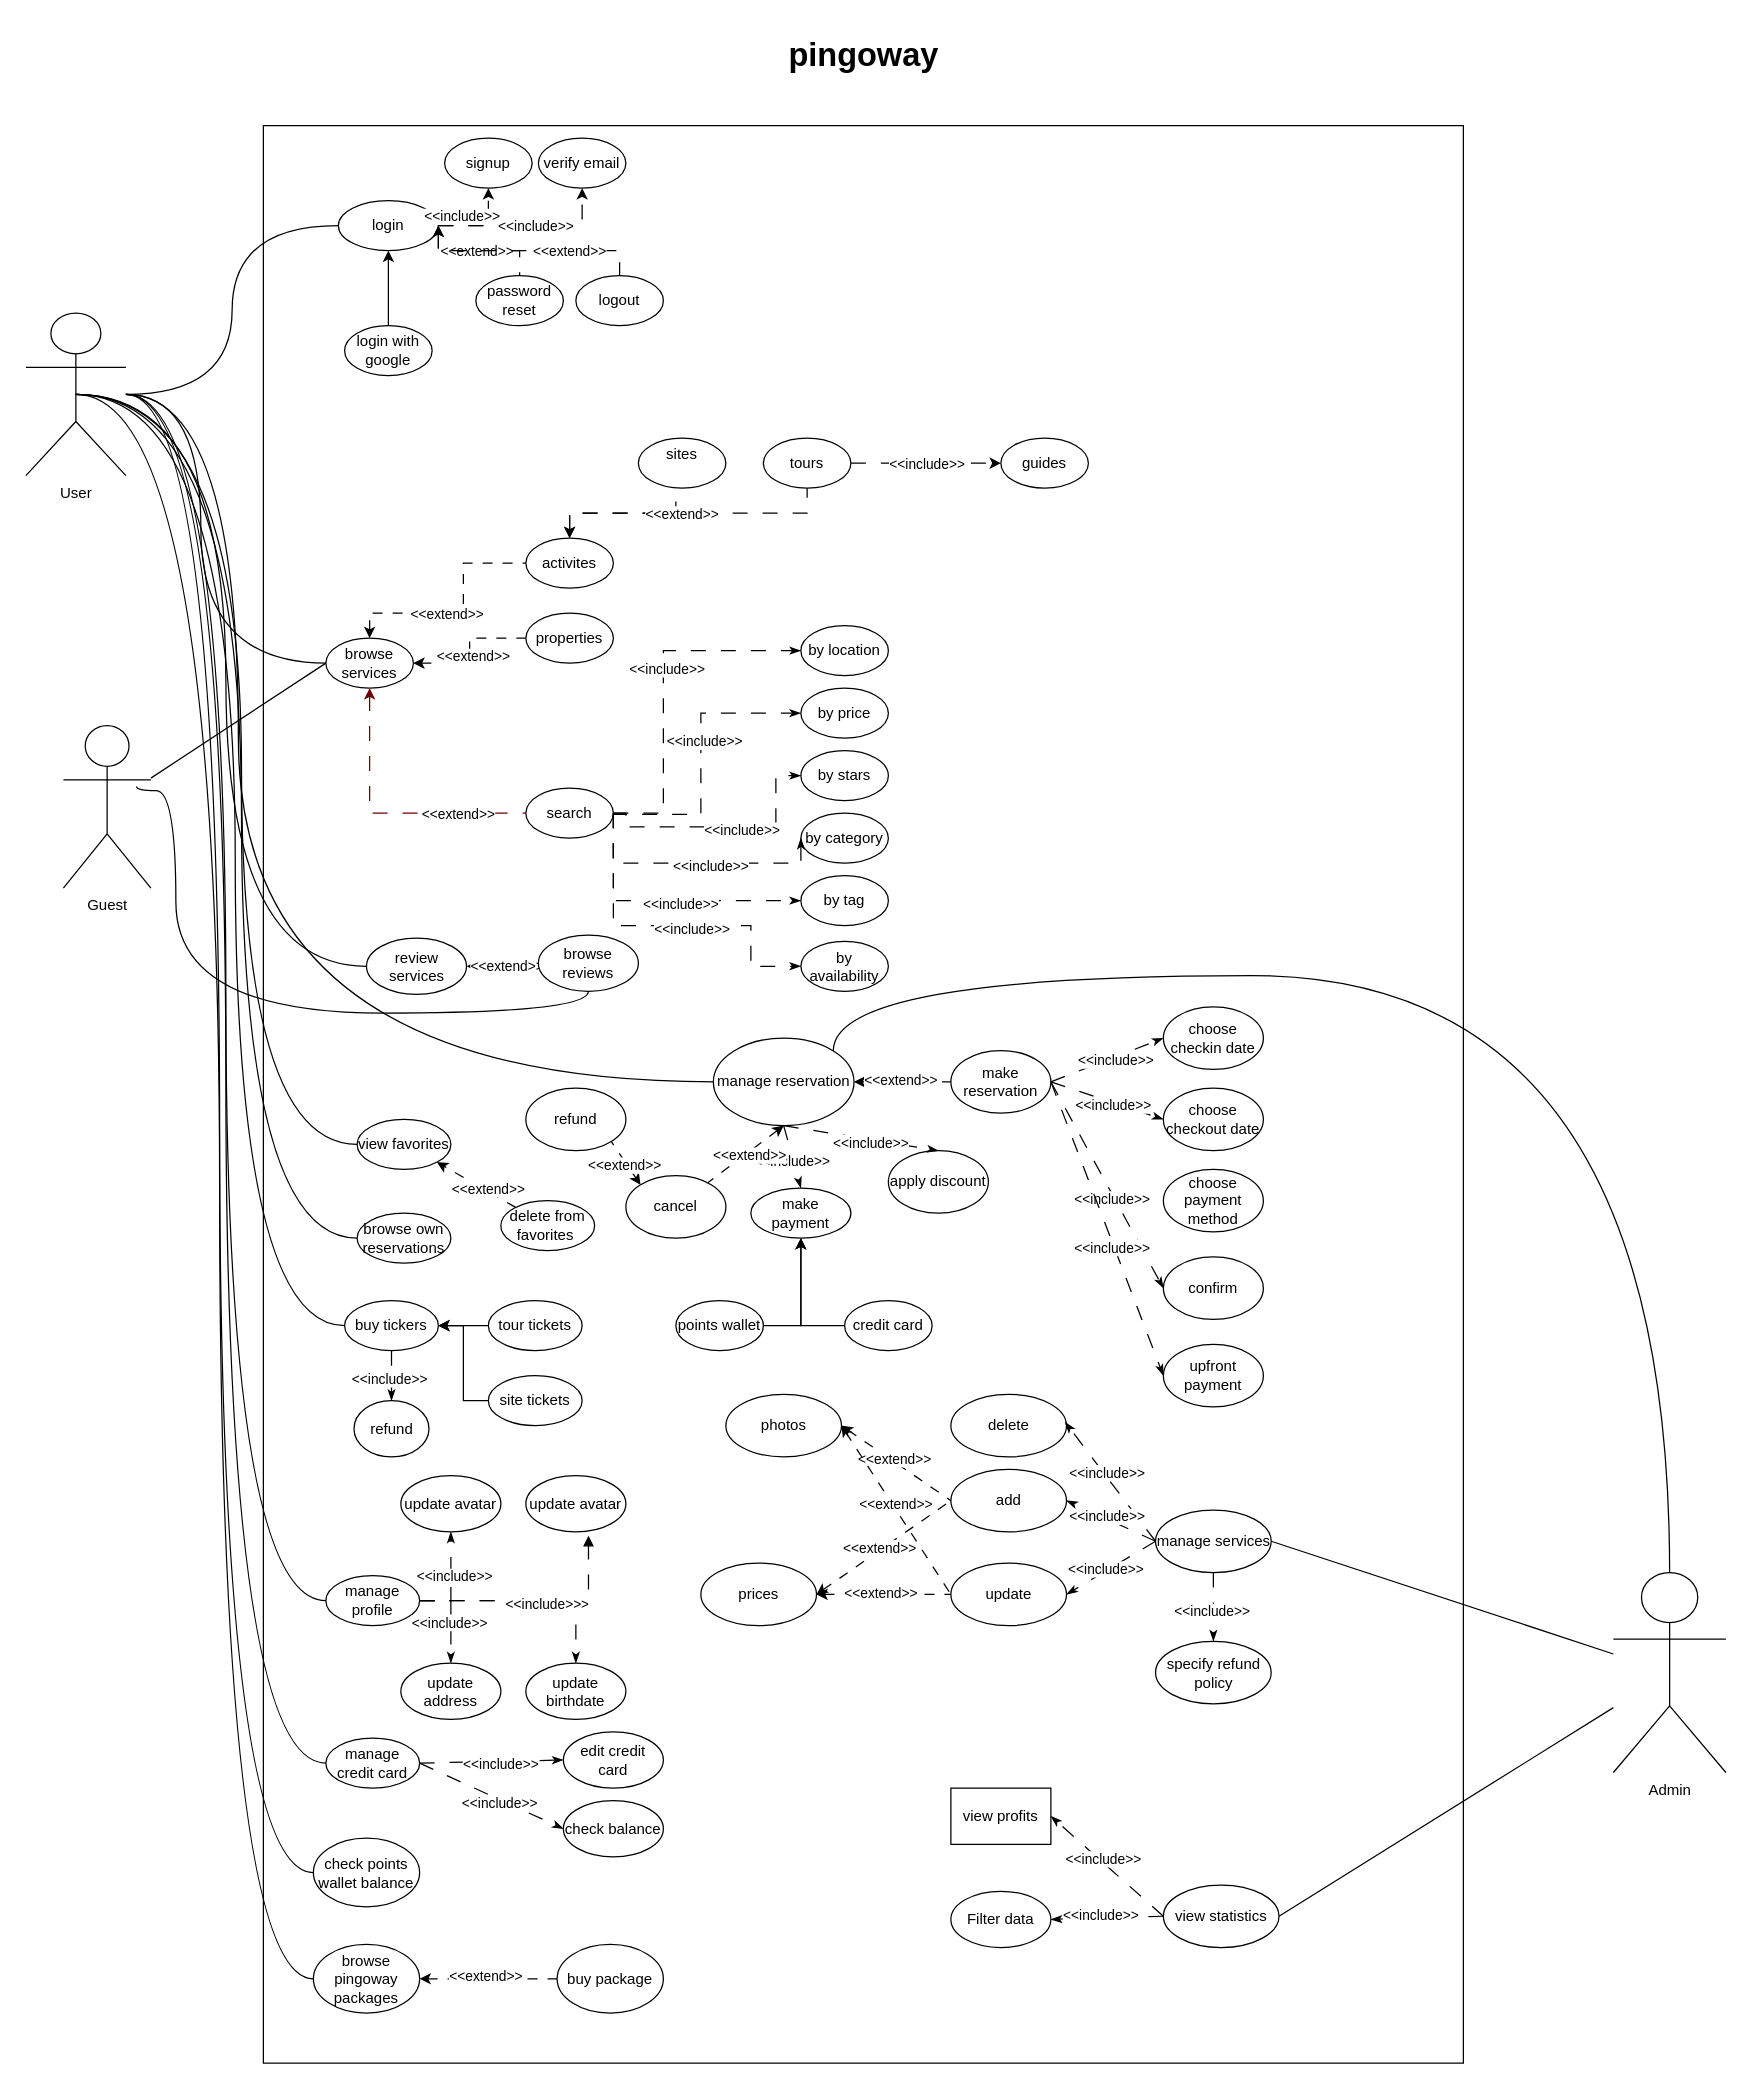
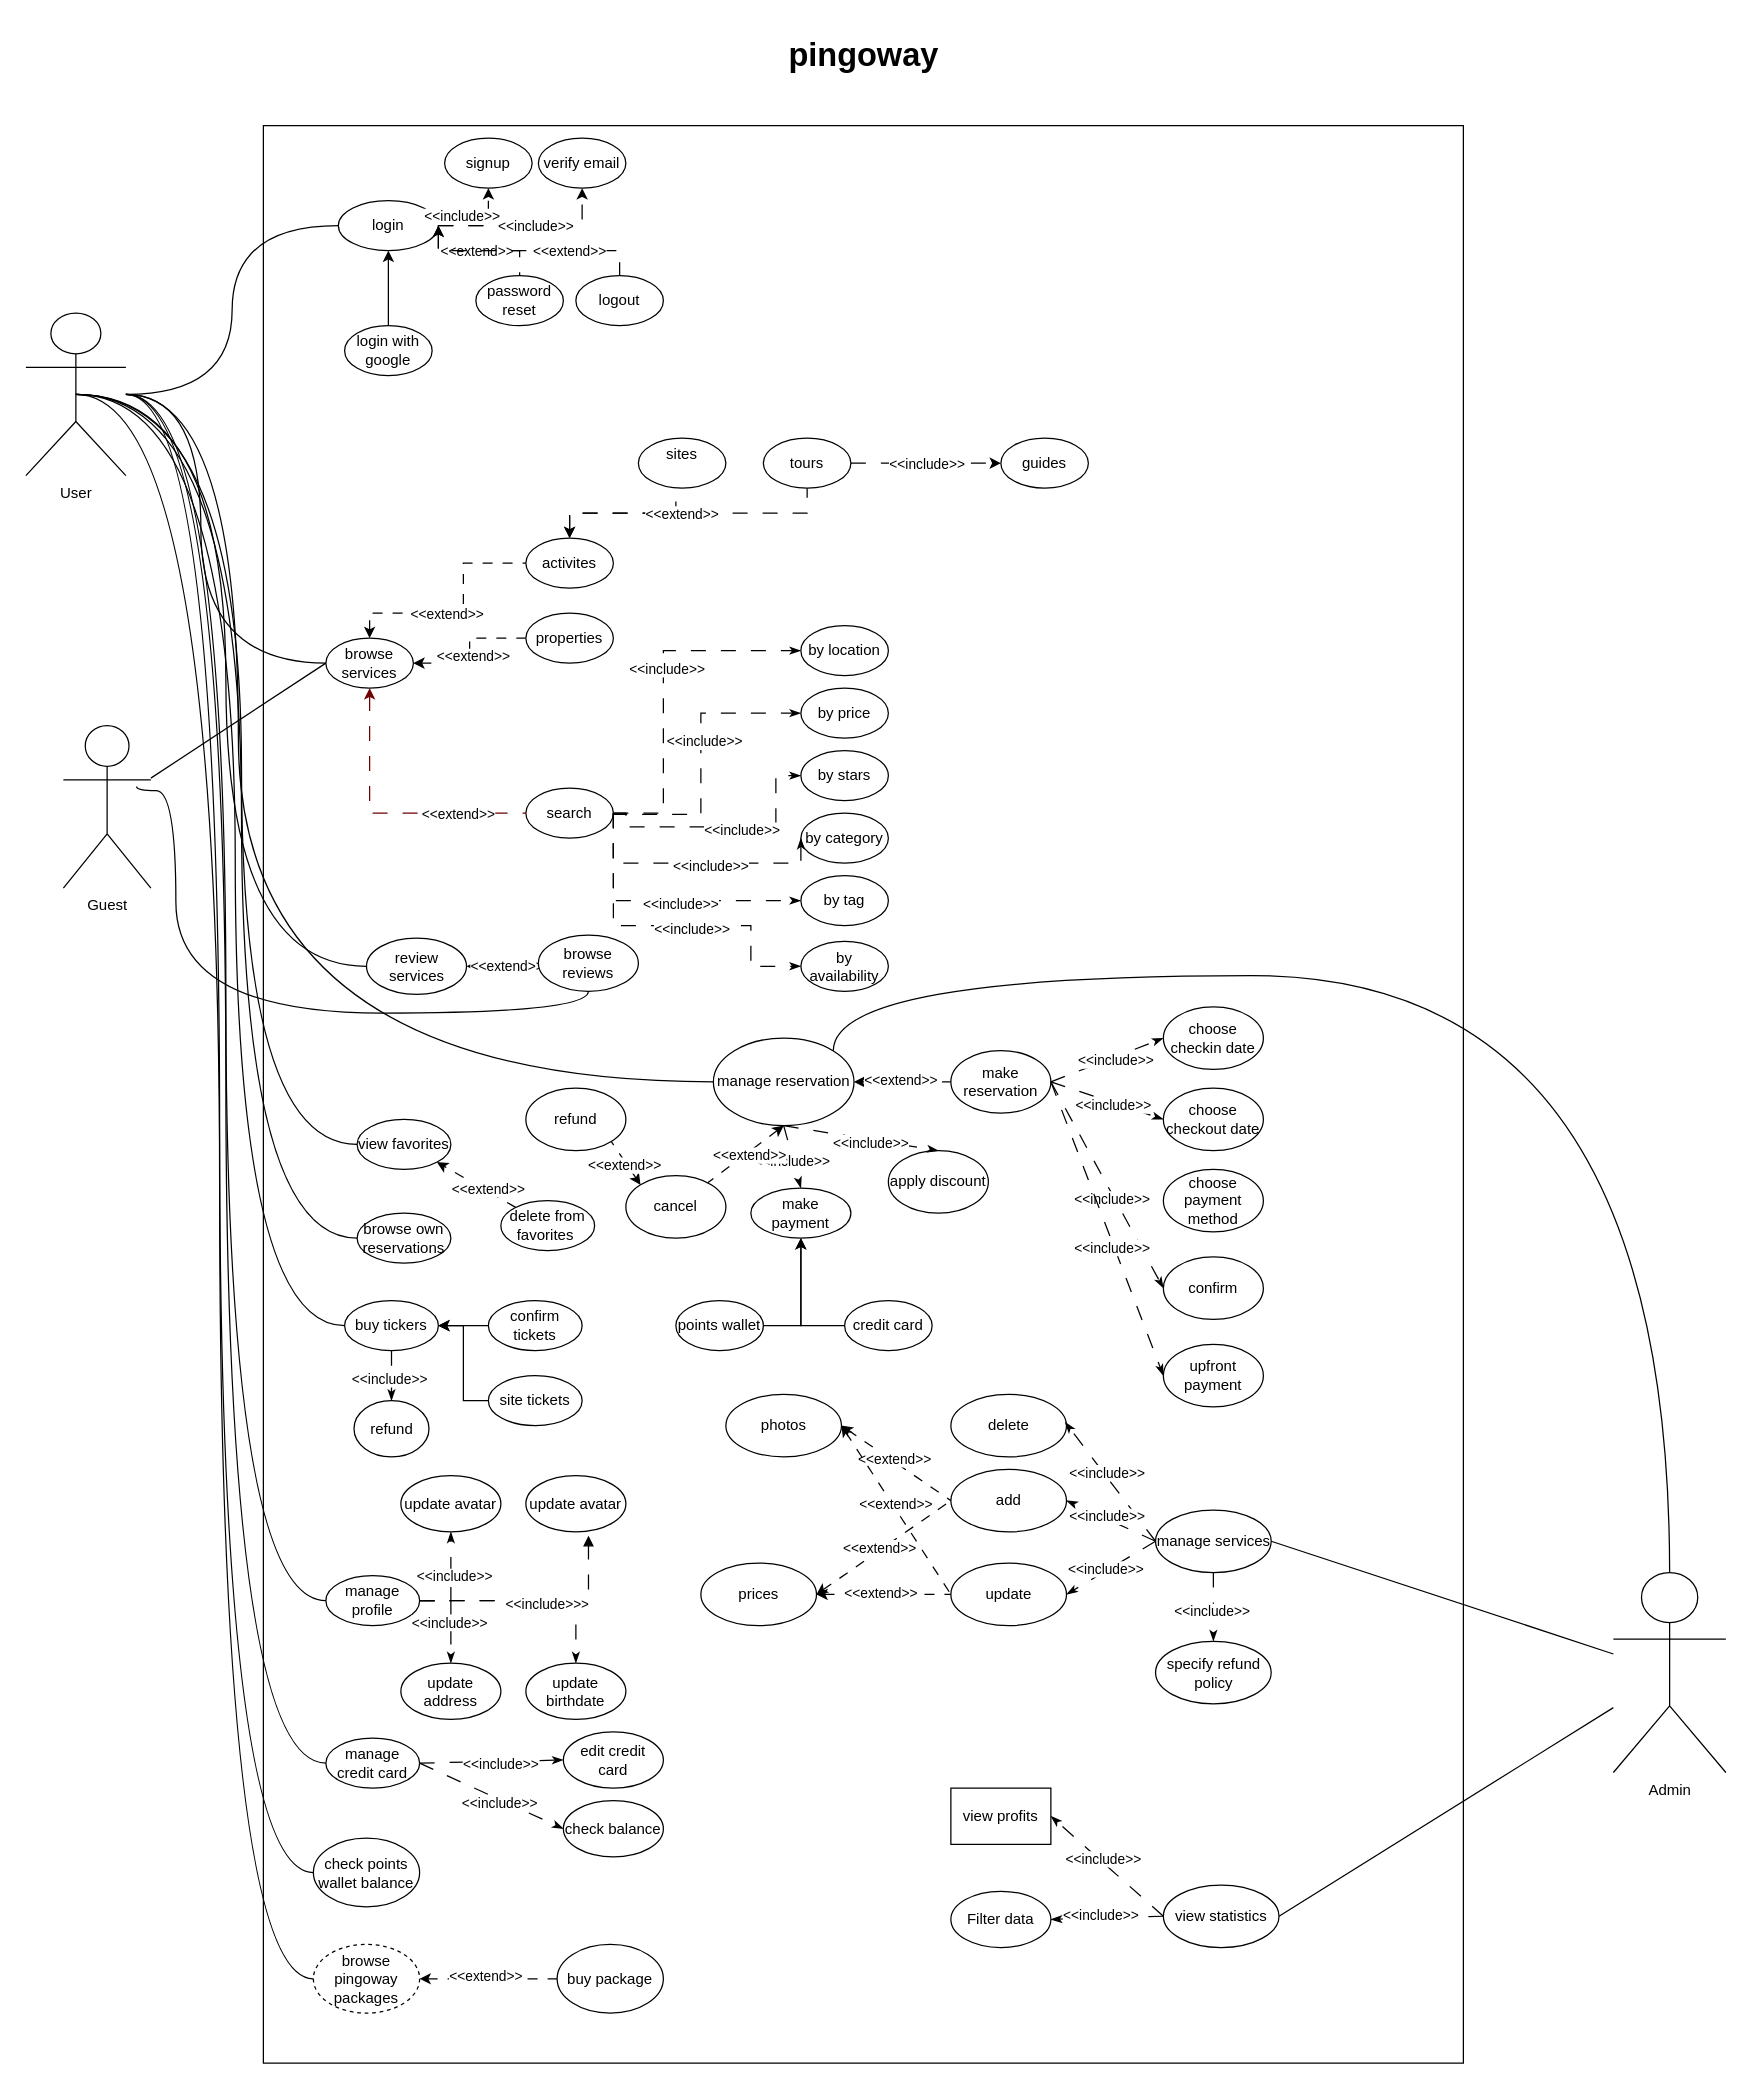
node "tour tickets": label "tour tickets" -> "confirm tickets"
node "browse pingoway packages": style solid -> dashed
